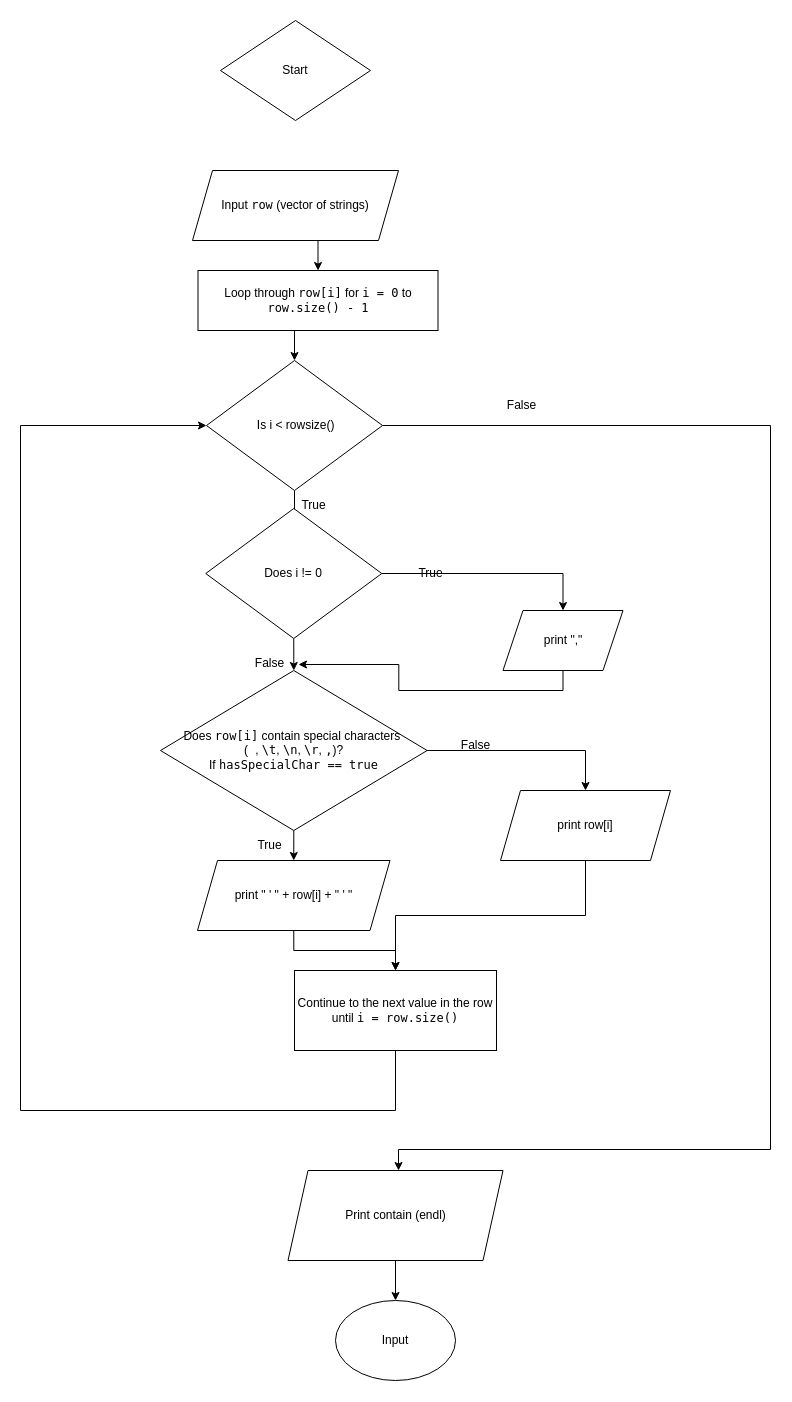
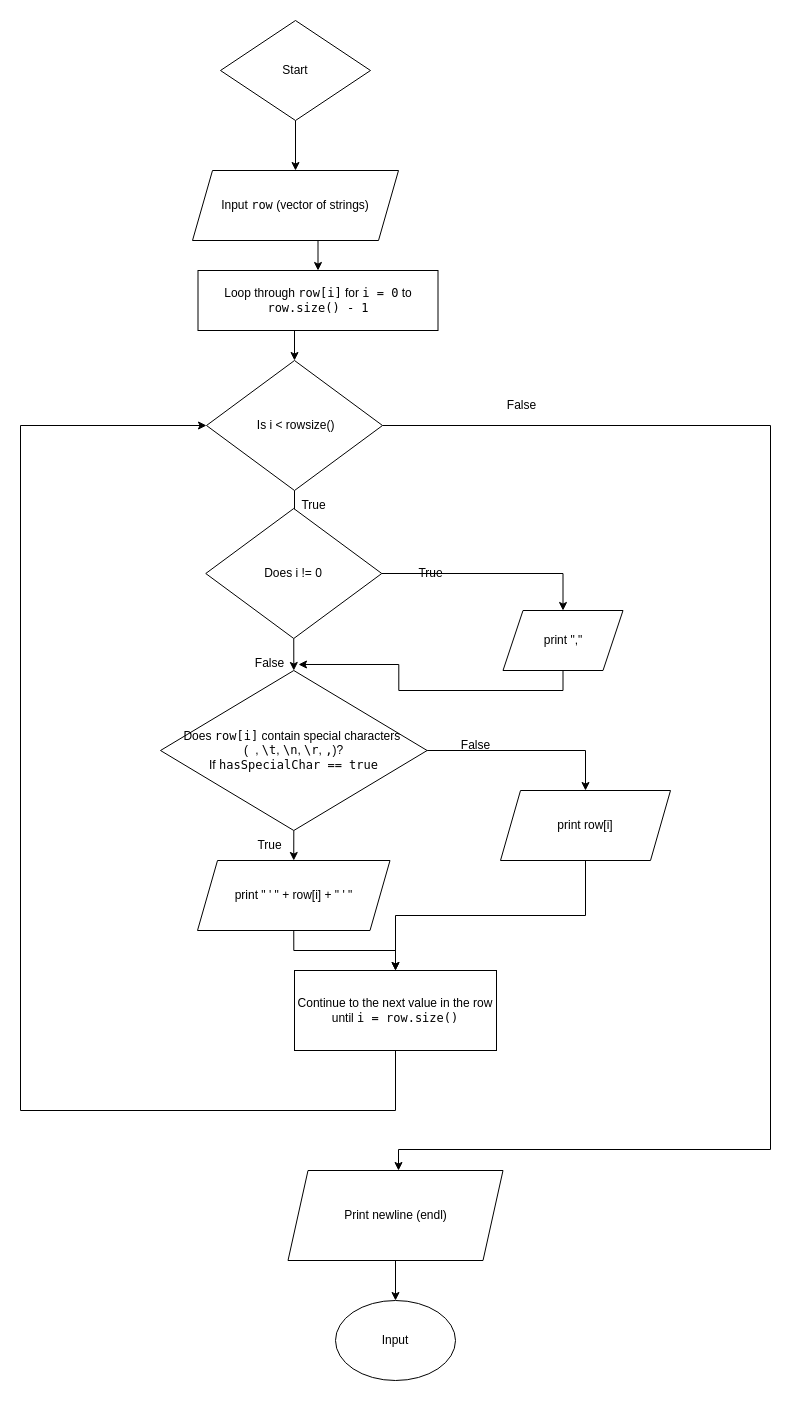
edge "Start" -> "Input row (vector of strings)": added
node "Print contain (endl)": label "Print contain (endl)" -> "Print newline (endl)"
